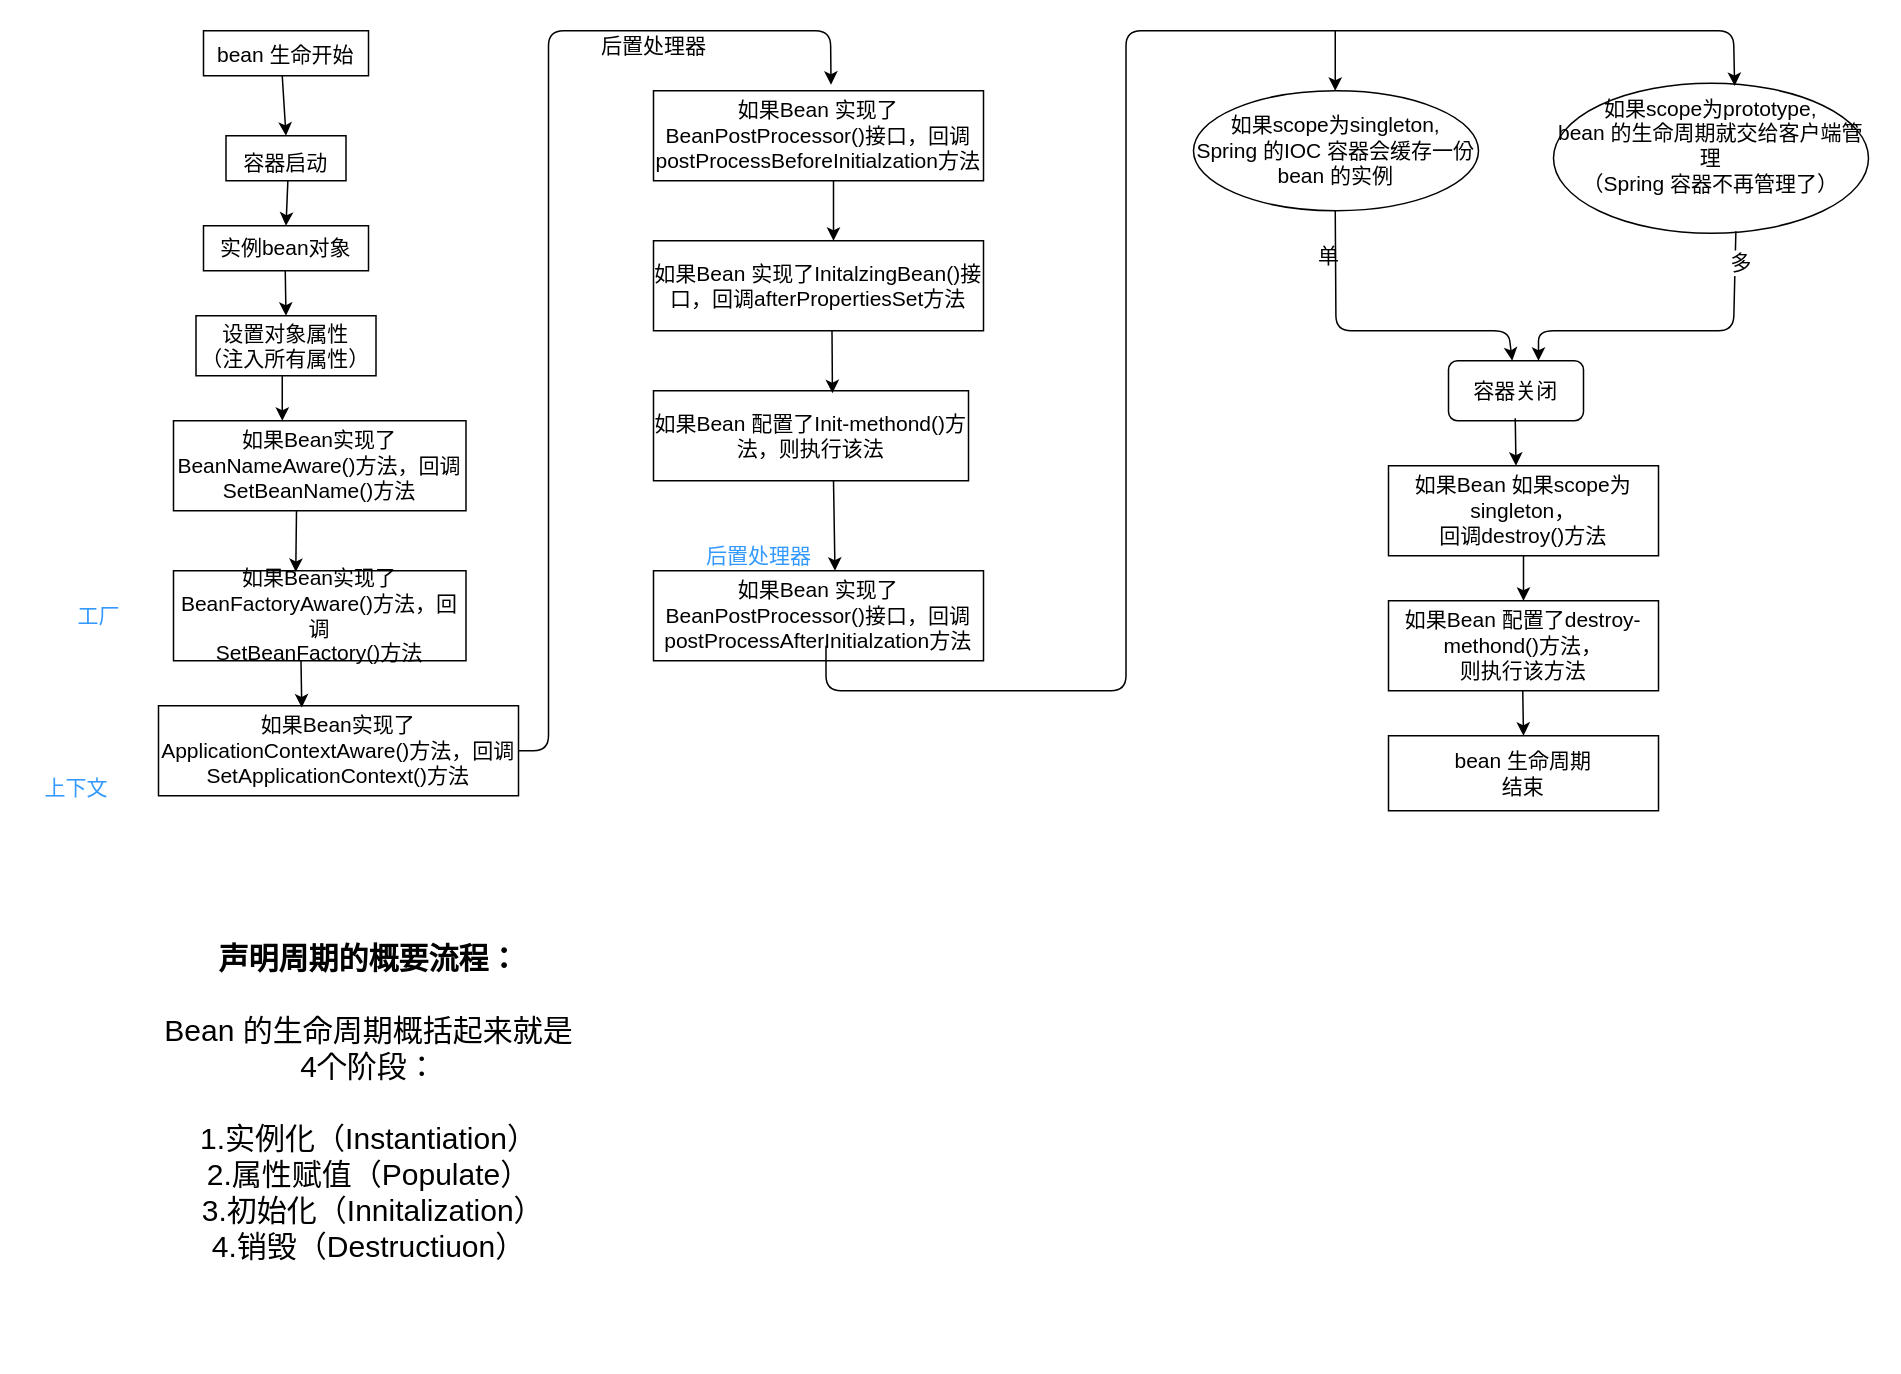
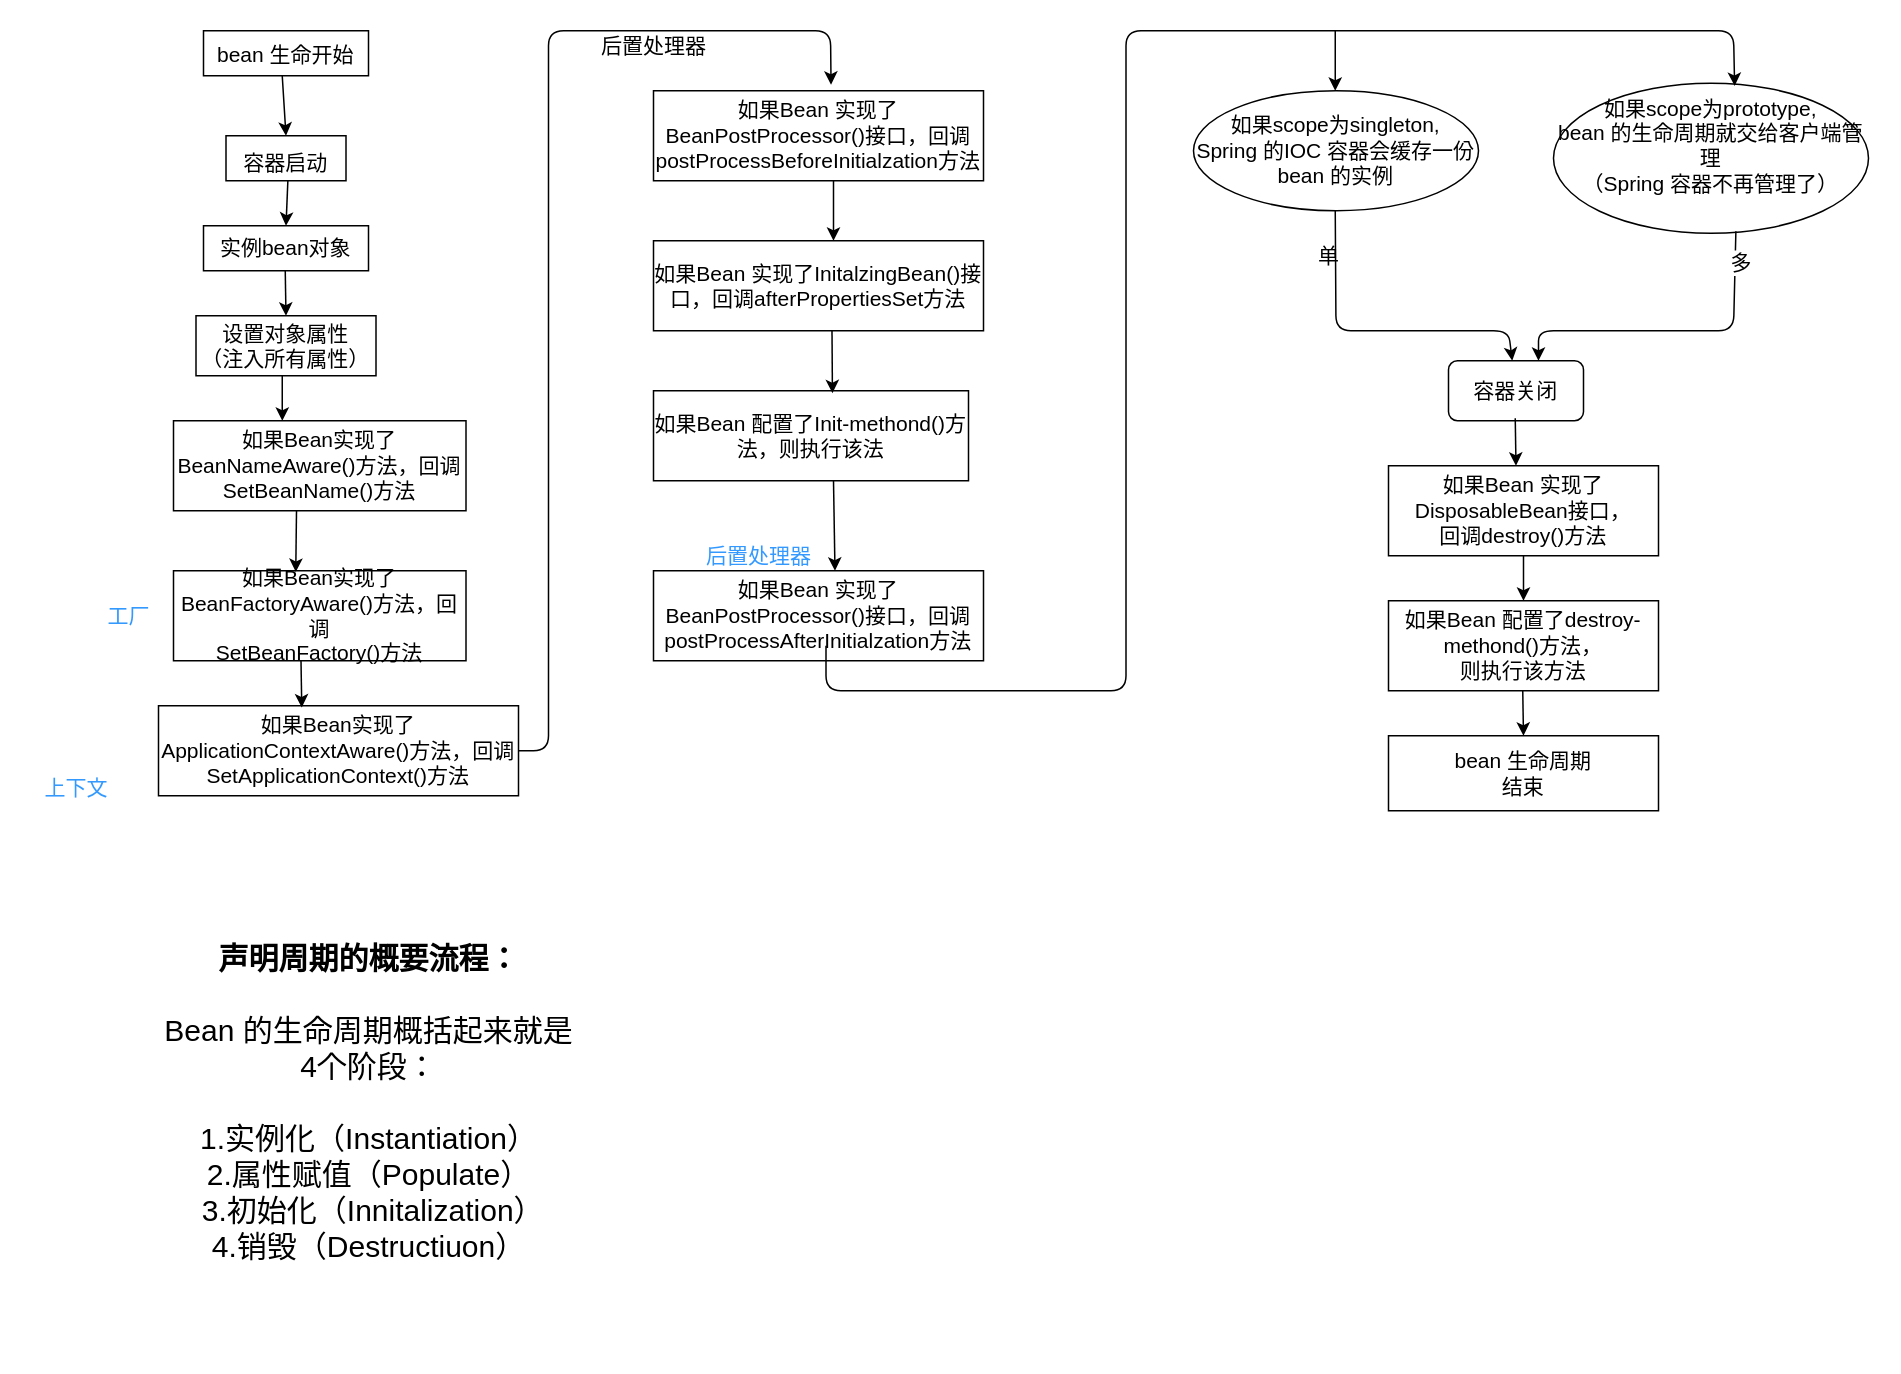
node "如果Bean 如果scope为singleton， 回调destroy()方法": label "如果Bean 如果scope为singleton， 回调destroy()方法" -> "如果Bean 实现了DisposableBean接口， 回调destroy()方法"
node "工厂": moved (98, 616) -> (128, 616)
